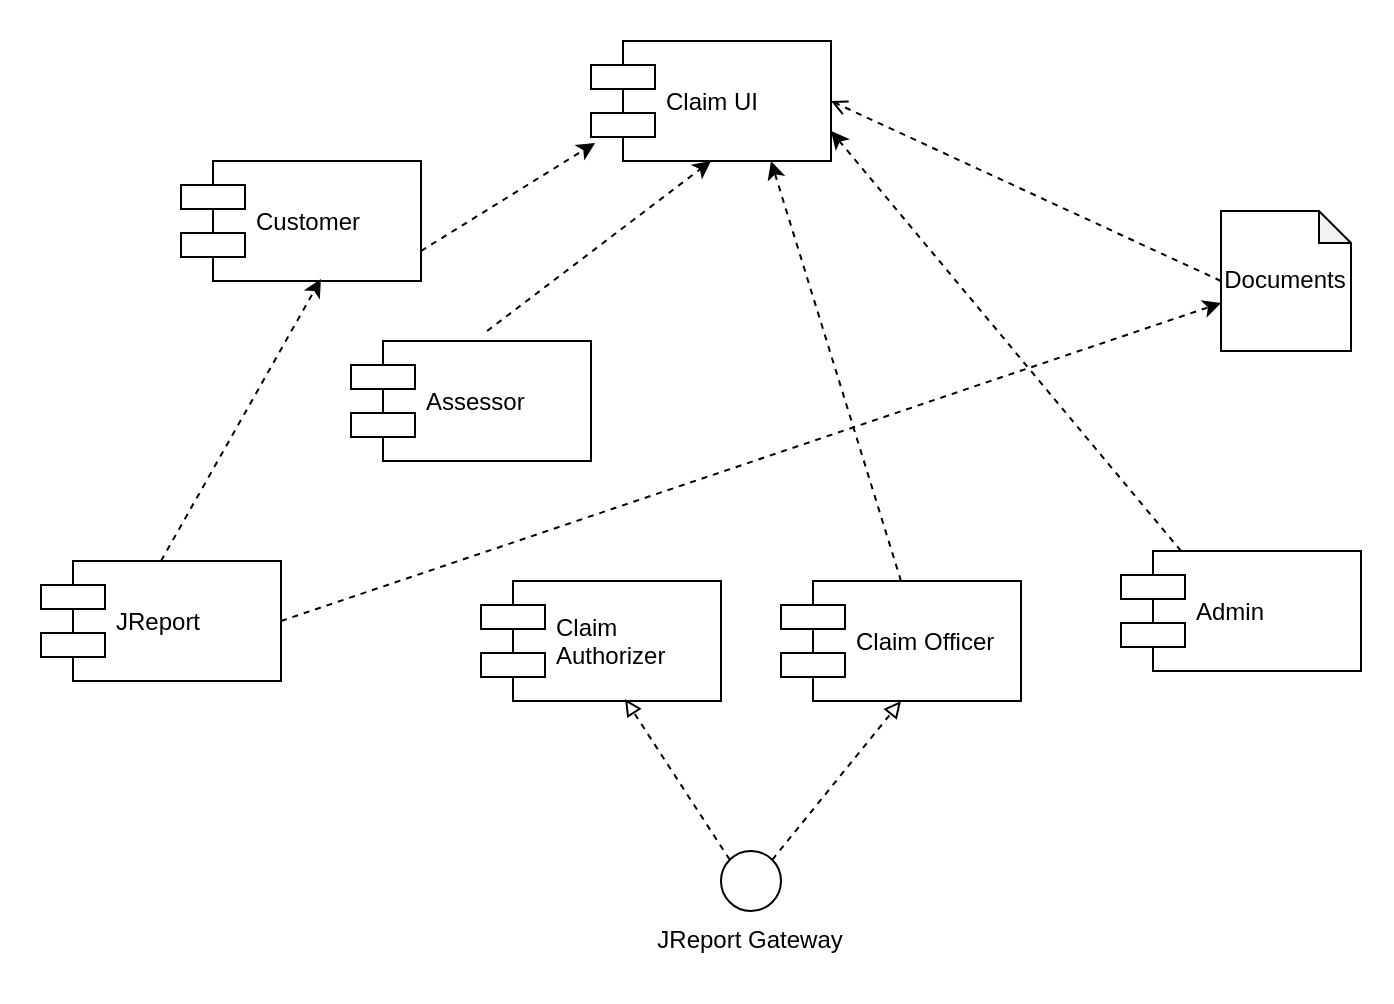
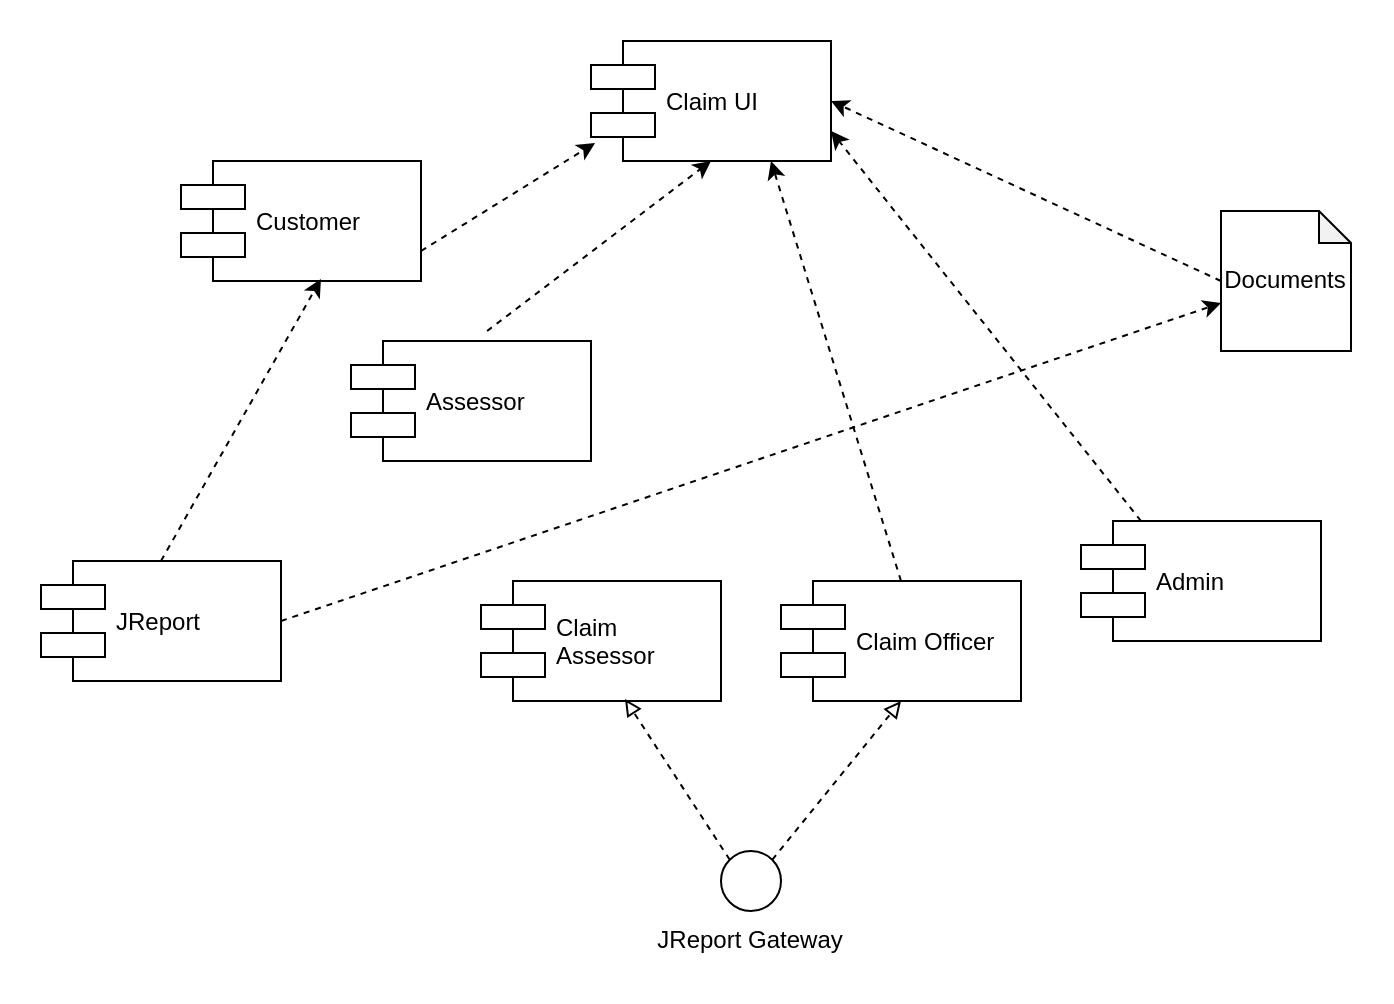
edge "Documents" -> "Claim UI": arrowhead open -> classic
node "Admin": moved (1241, 611) -> (1201, 581)
node "Claim Authorizer": label "Claim Authorizer" -> "Claim Assessor"
